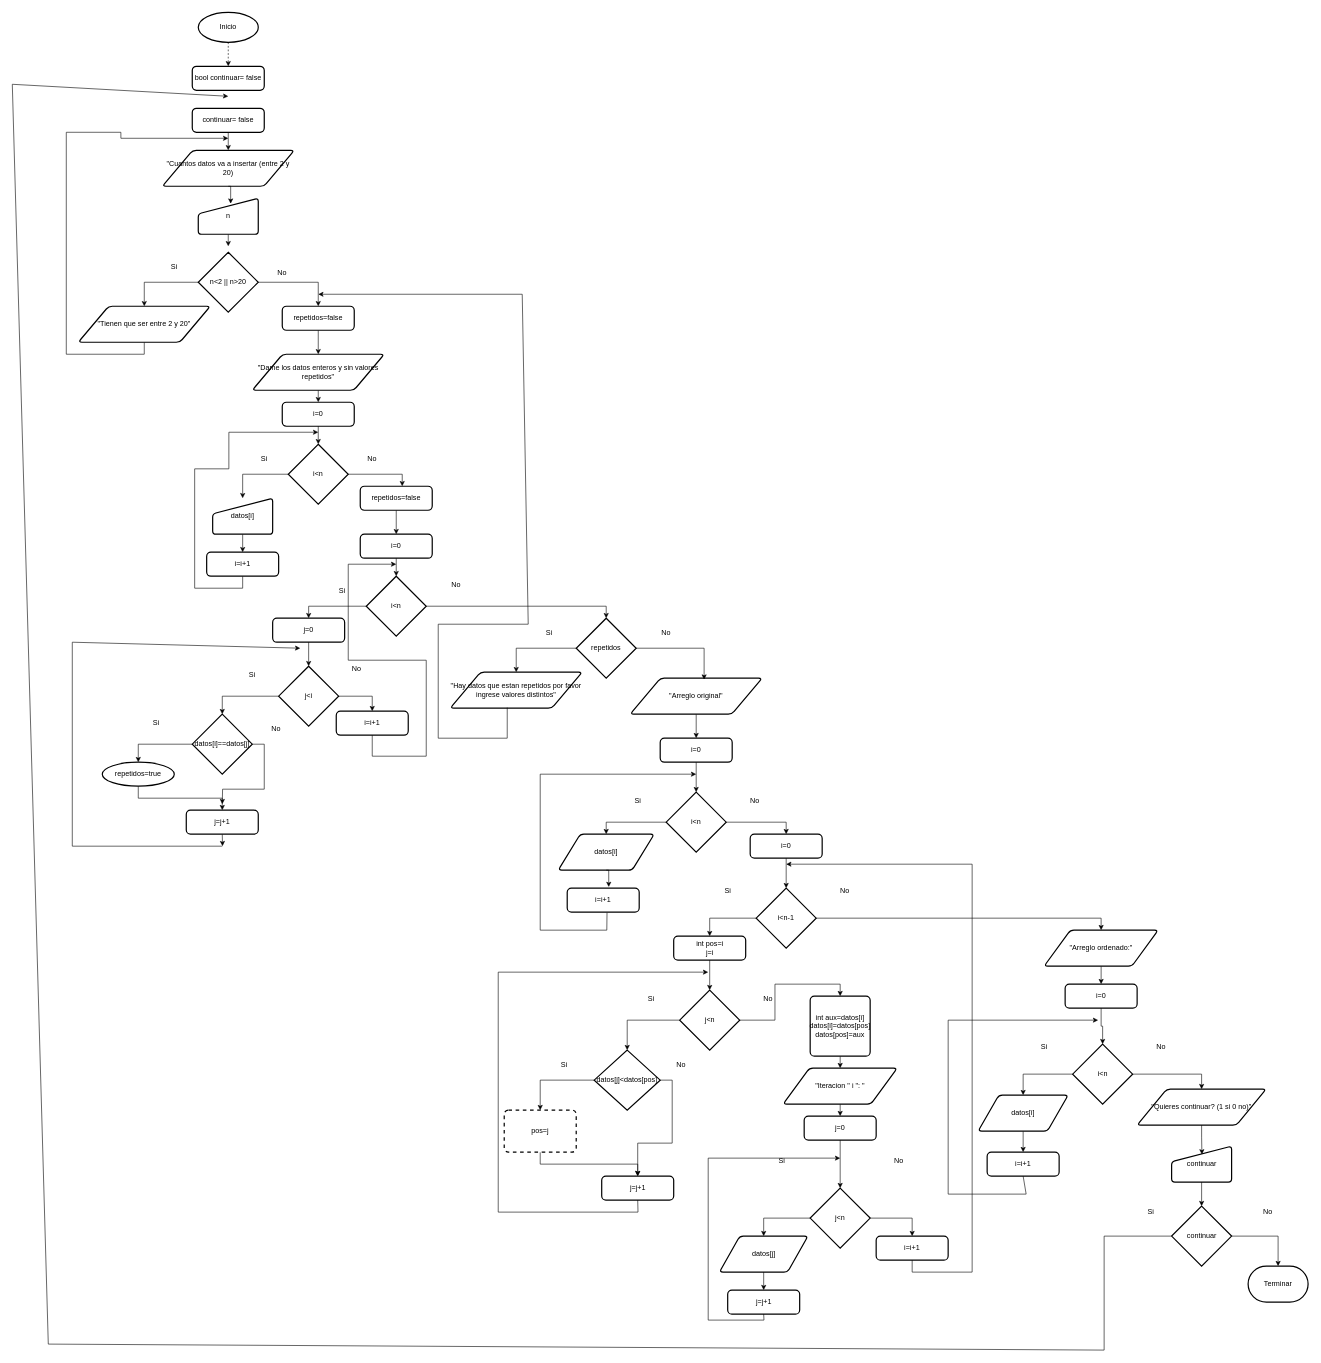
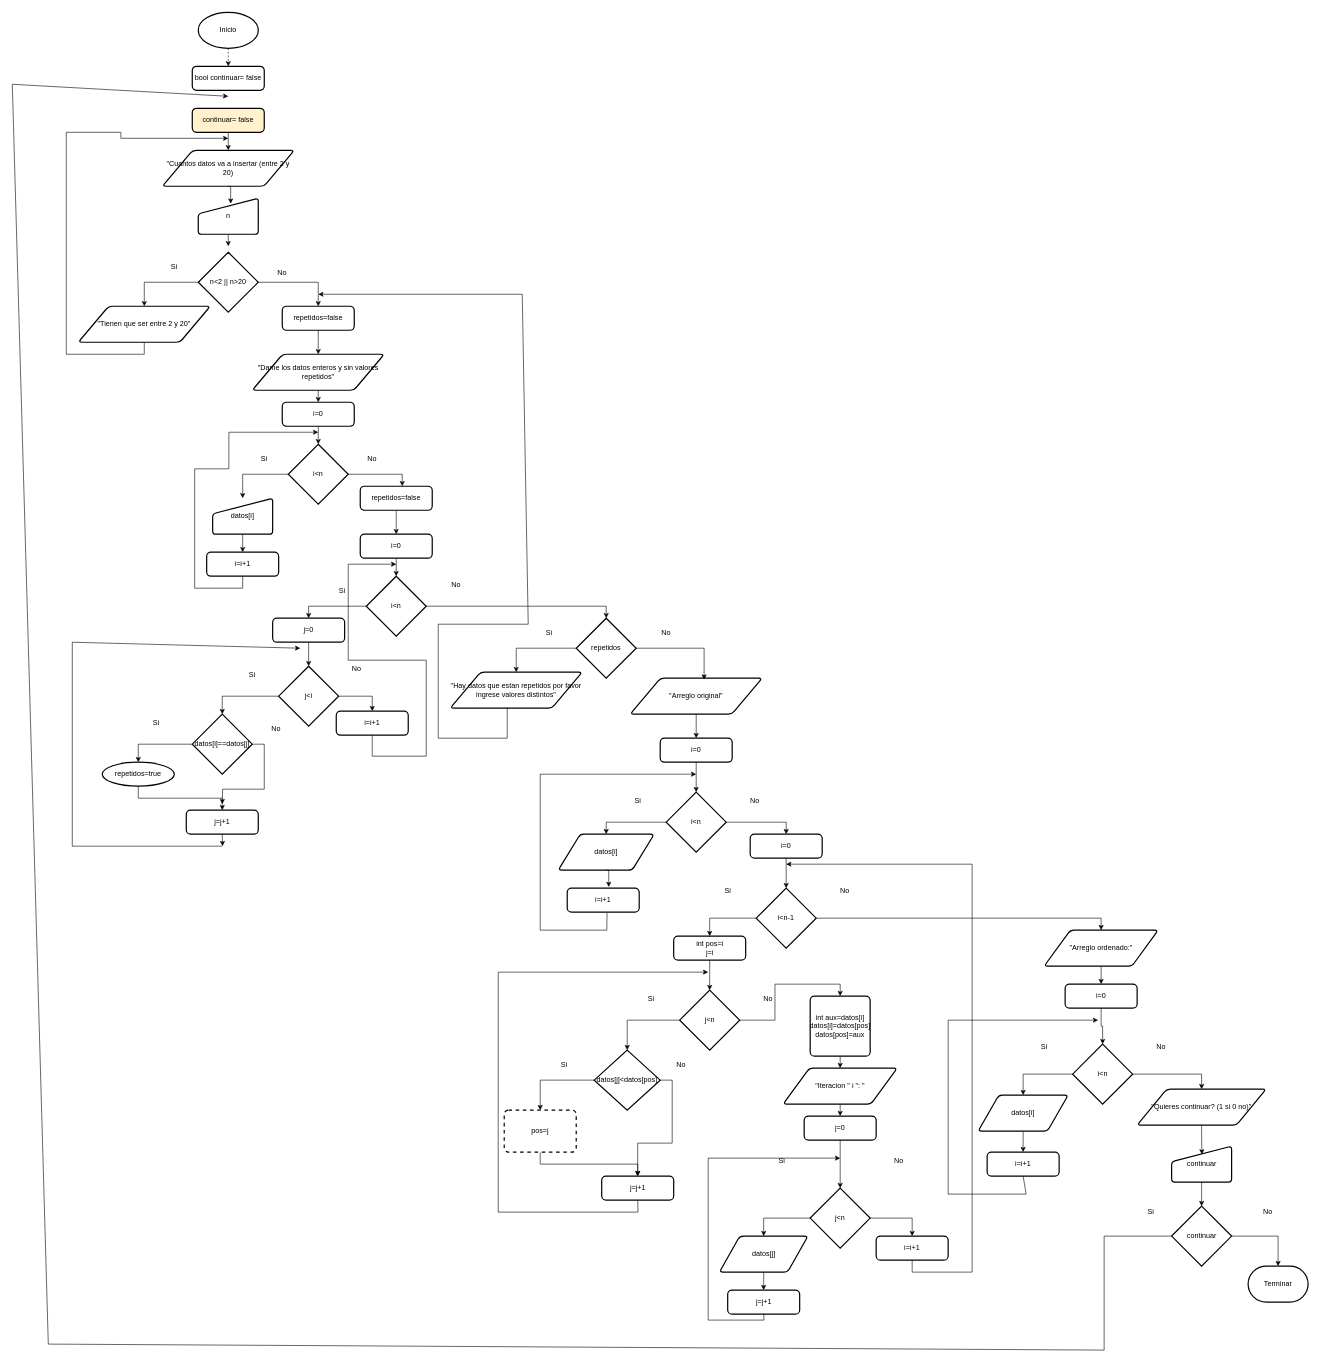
node "Inicio": size 60x30 -> 60x36
node "continuar= false": fillcolor #ffffff -> #fff2cc
